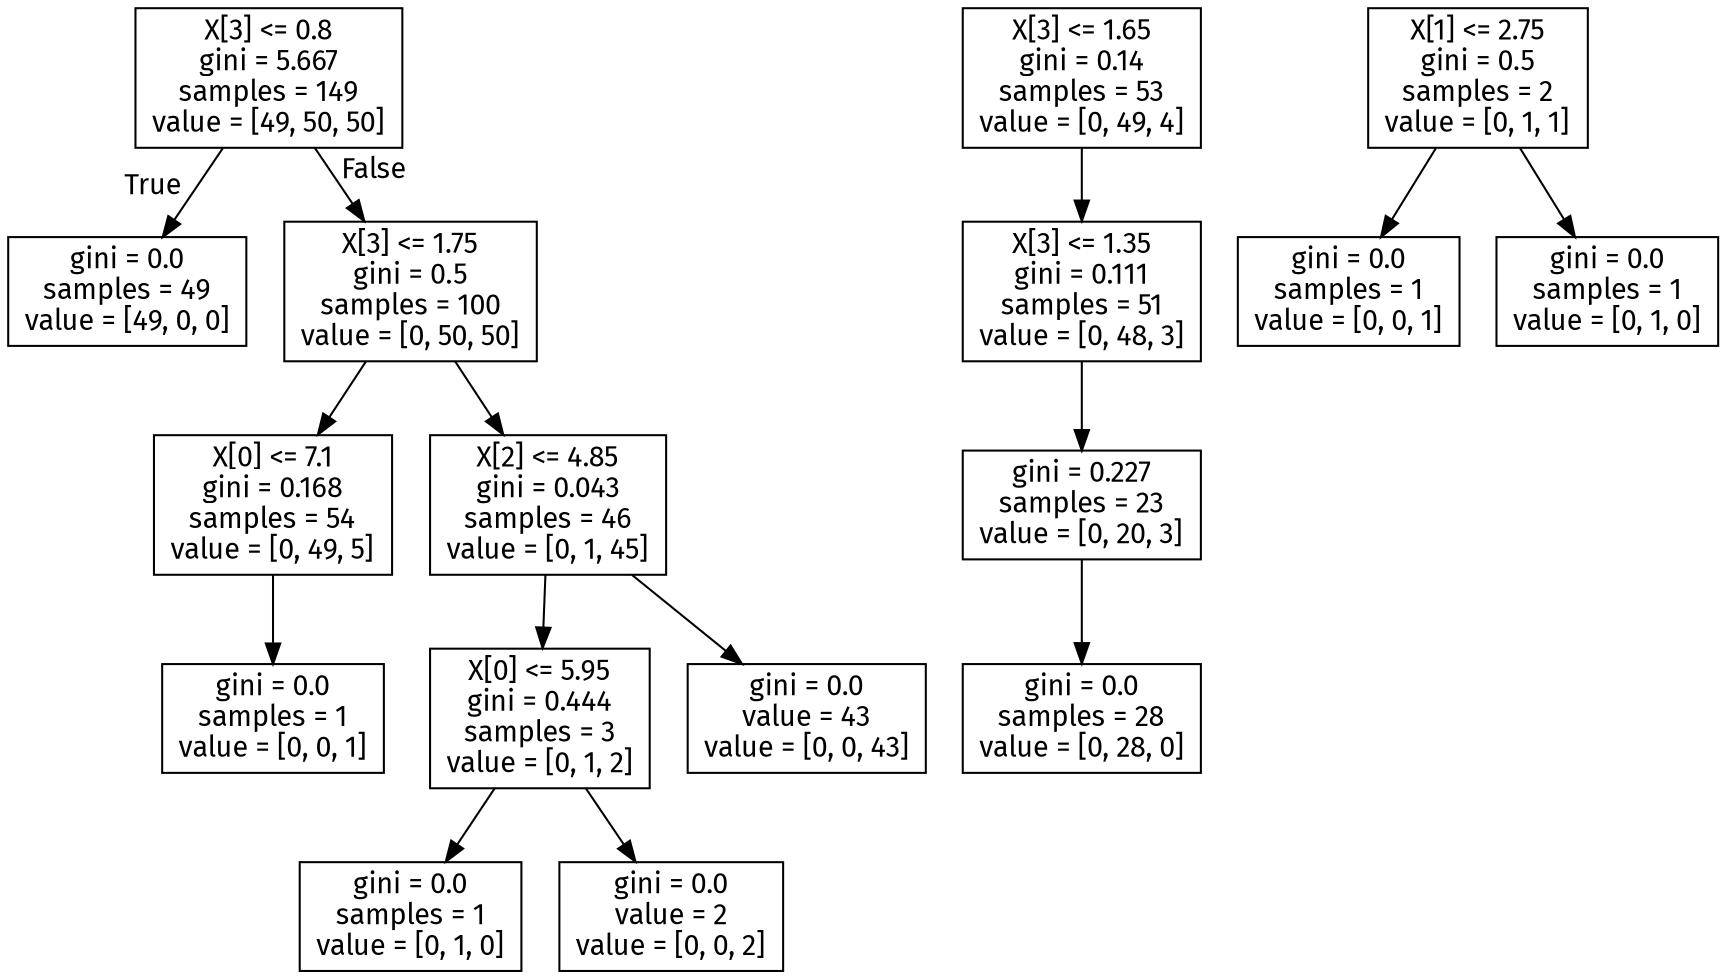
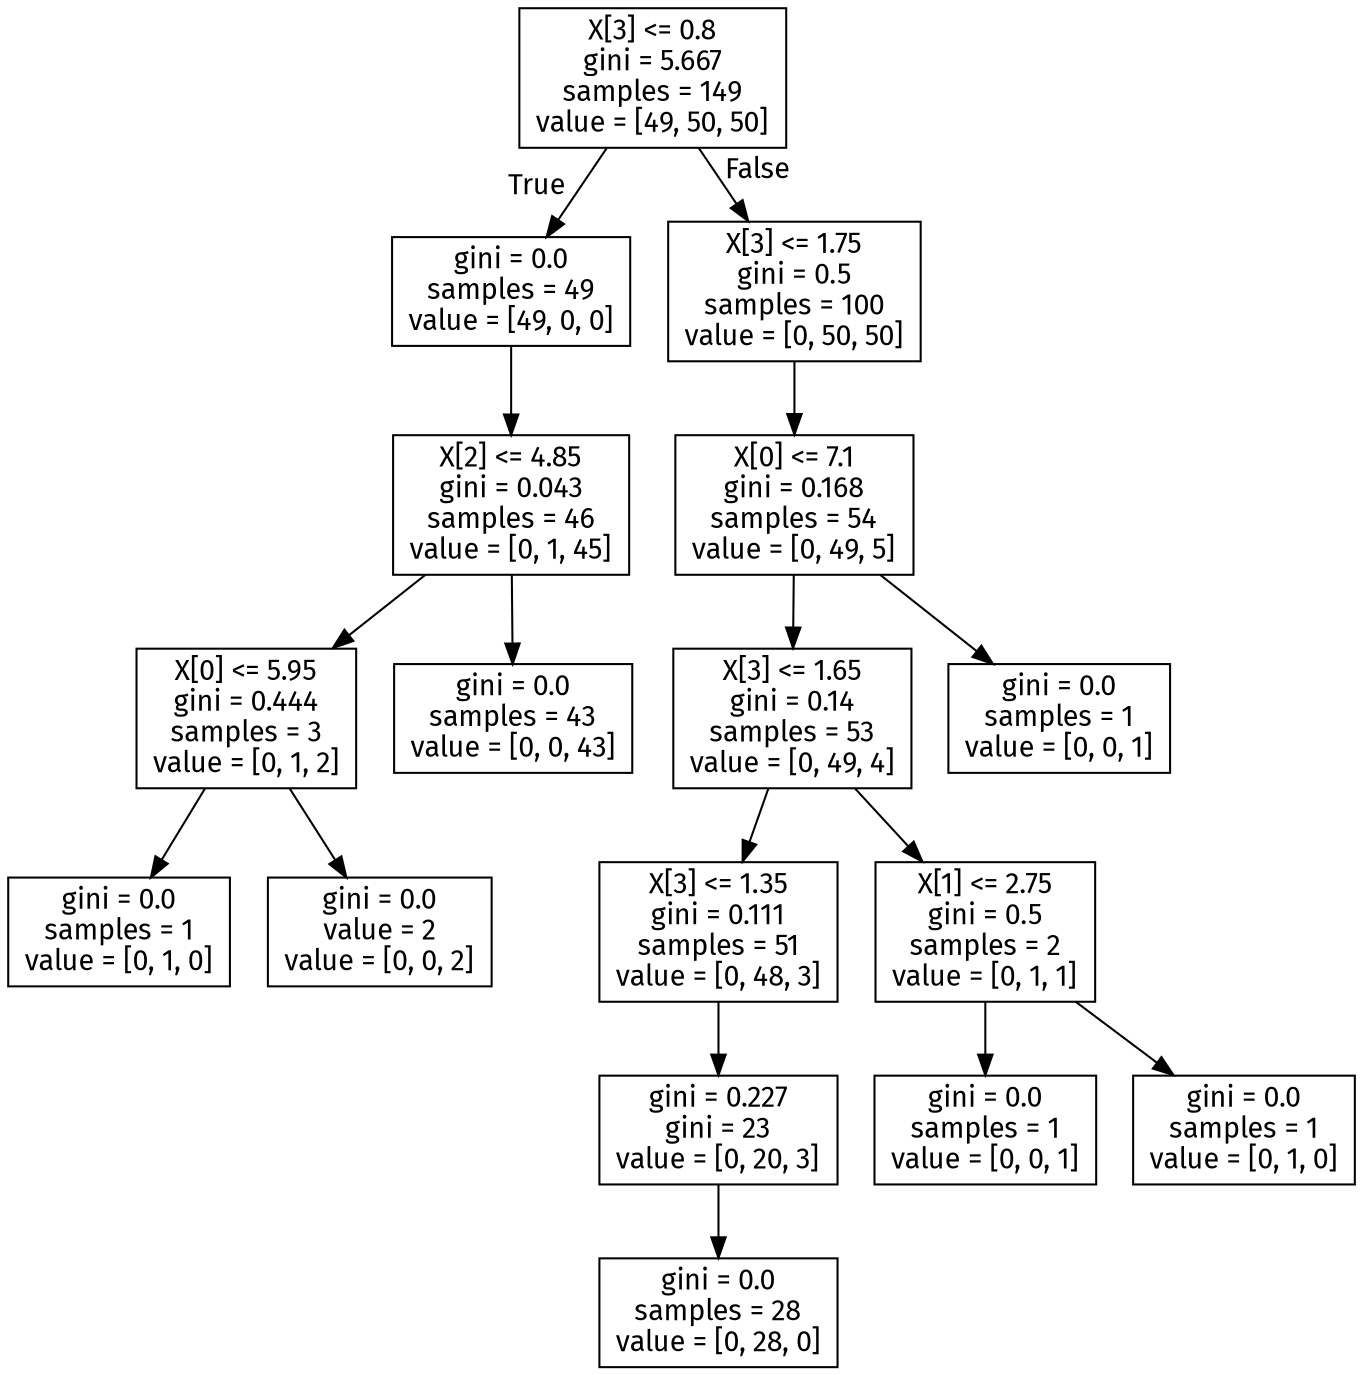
edge "X[3] <= 1.75 gini = 0.5 samples = 100 value = [0, 50, 50]" -> "X[2] <= 4.85 gini = 0.043 samples = 46 value = [0, 1, 45]": now "gini = 0.0 samples = 49 value = [49, 0, 0]" -> "X[2] <= 4.85 gini = 0.043 samples = 46 value = [0, 1, 45]"
node "gini = 0.227 samples = 23 value = [0, 20, 3]": label "gini = 0.227 samples = 23 value = [0, 20, 3]" -> "gini = 0.227 gini = 23 value = [0, 20, 3]"
edge "X[0] <= 7.1 gini = 0.168 samples = 54 value = [0, 49, 5]" -> "X[3] <= 1.65 gini = 0.14 samples = 53 value = [0, 49, 4]": added
node "gini = 0.0 value = 43 value = [0, 0, 43]": label "gini = 0.0 value = 43 value = [0, 0, 43]" -> "gini = 0.0 samples = 43 value = [0, 0, 43]"
edge "X[3] <= 1.65 gini = 0.14 samples = 53 value = [0, 49, 4]" -> "X[1] <= 2.75 gini = 0.5 samples = 2 value = [0, 1, 1]": added
